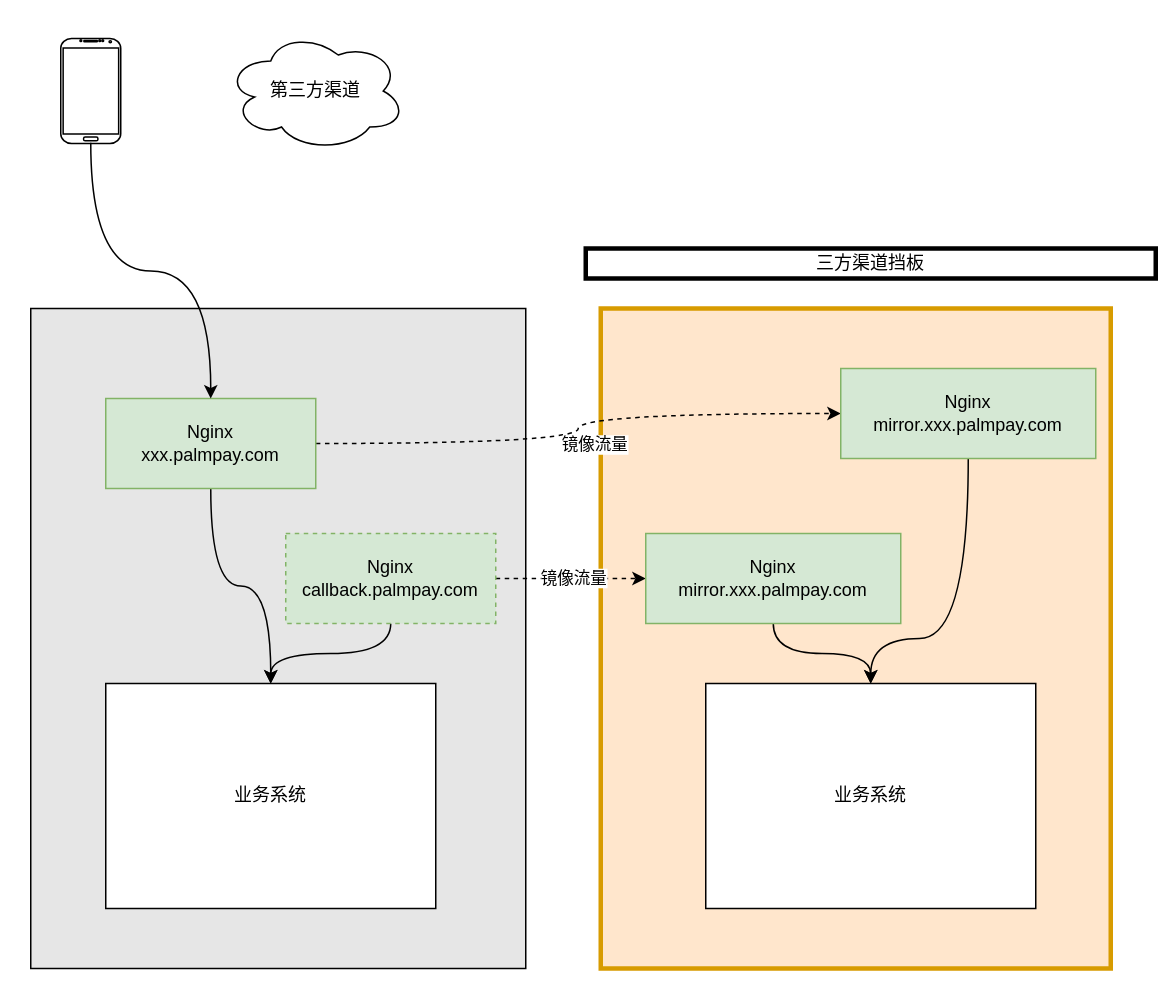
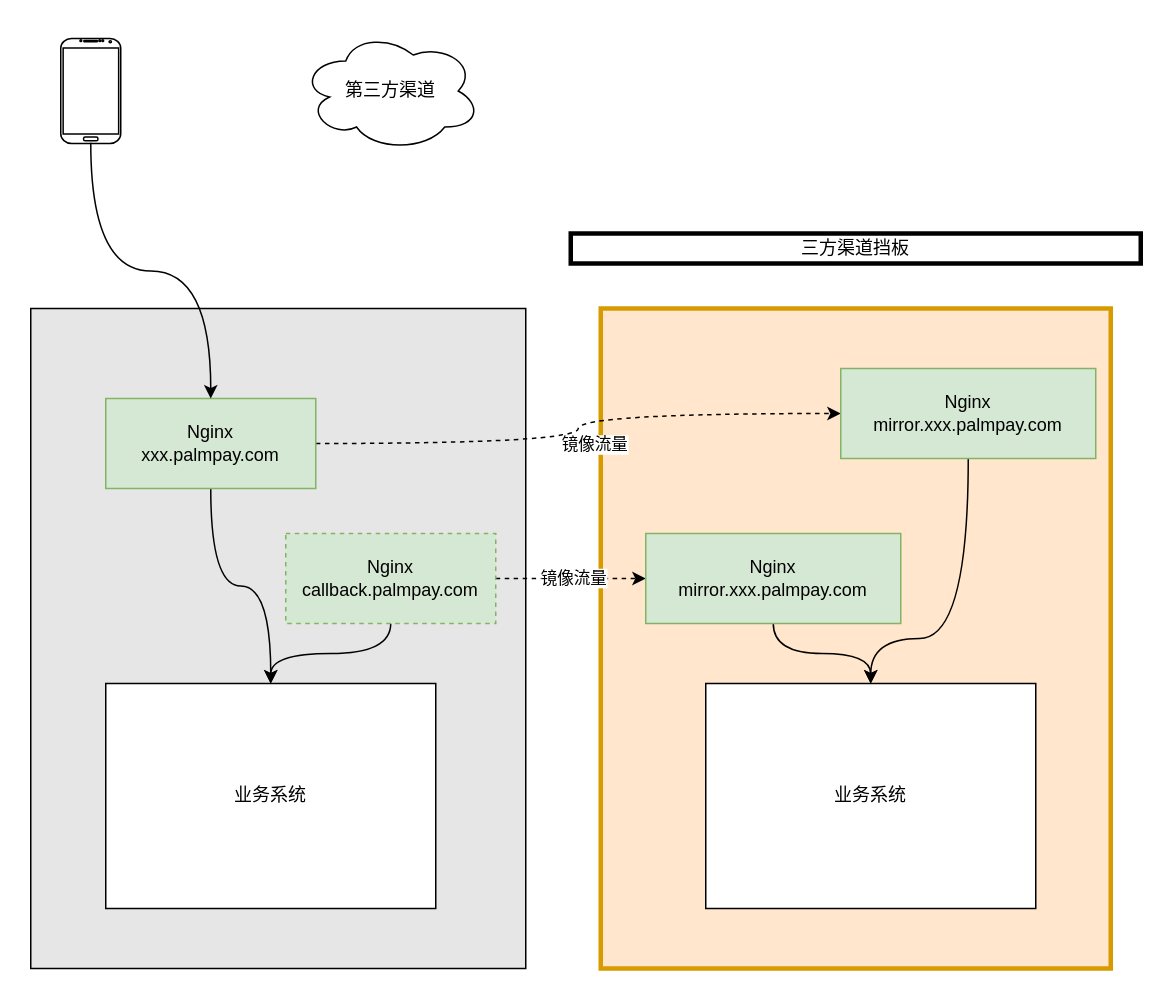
node "第三方渠道": moved (316, 91) -> (391, 91)
node "三方渠道挡板": moved (871, 263) -> (856, 248)
